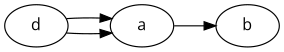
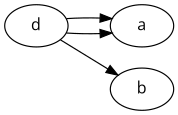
edge "a" -> "b": now "d" -> "b"
